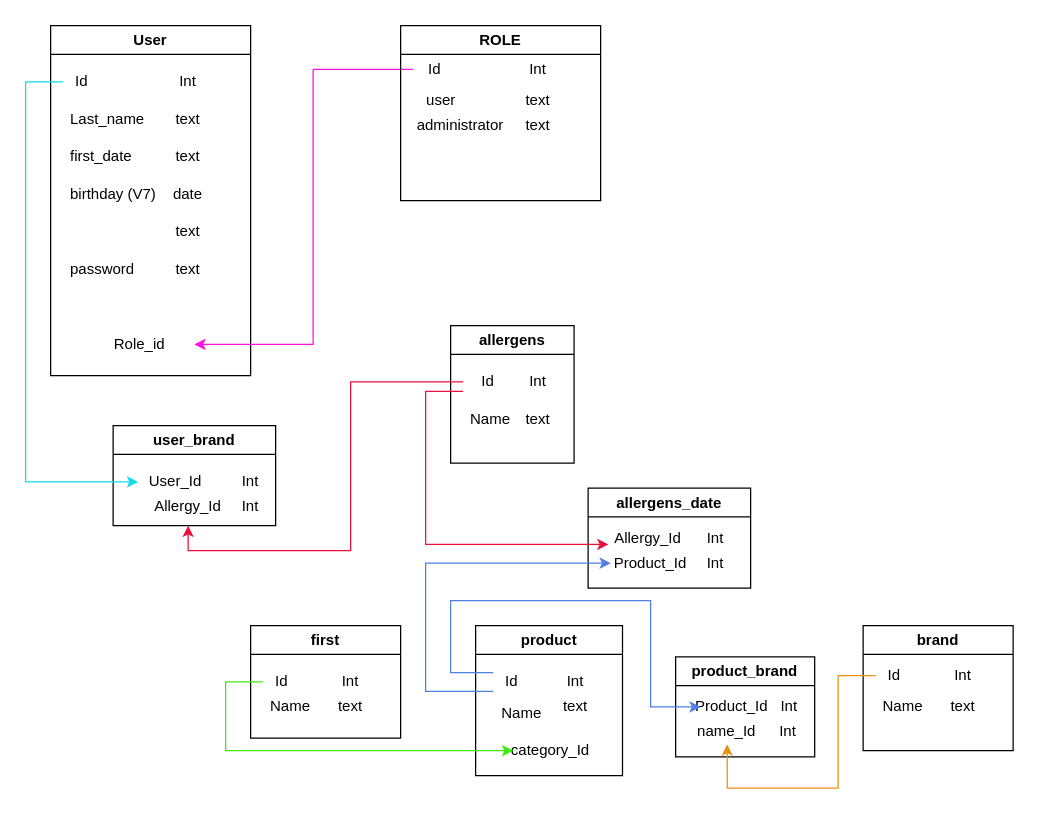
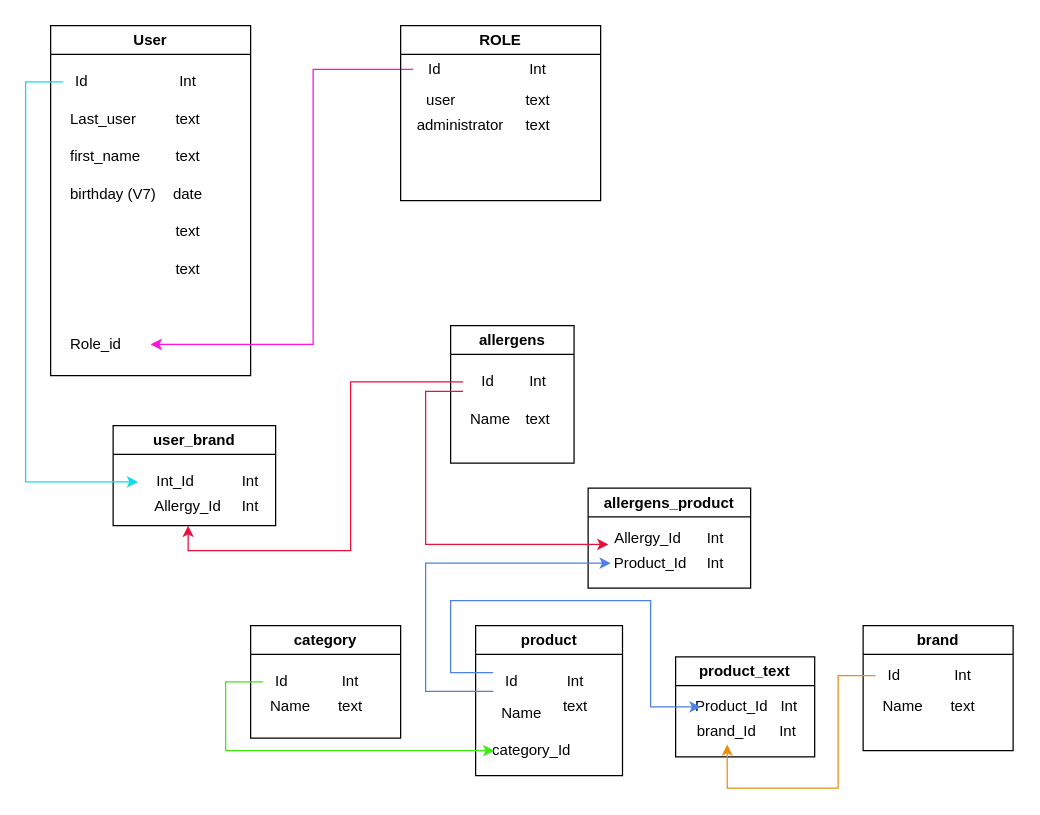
node "Last_name": label "Last_name" -> "Last_user"
node "first_date": label "first_date" -> "first_name"
node "password": removed
node "Role_id": moved (151, 344) -> (107, 344)
node "User_Id": label "User_Id" -> "Int_Id"
node "allergens_date": label "allergens_date" -> "allergens_product"
node "first": label "first" -> "category"
node "product_brand": label "product_brand" -> "product_text"
node "name_Id": label "name_Id" -> "brand_Id"
node "category_Id": moved (551, 751) -> (532, 751)
